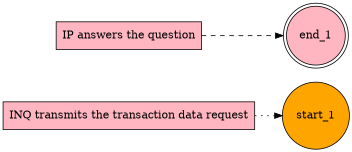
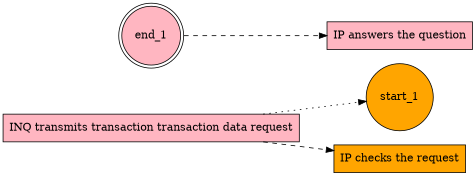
edge "IP answers the question" -> "end_1": reversed
node "INQ transmits the transaction data request": label "INQ transmits the transaction data request" -> "INQ transmits transaction transaction data request"
node "IP checks the request": added
